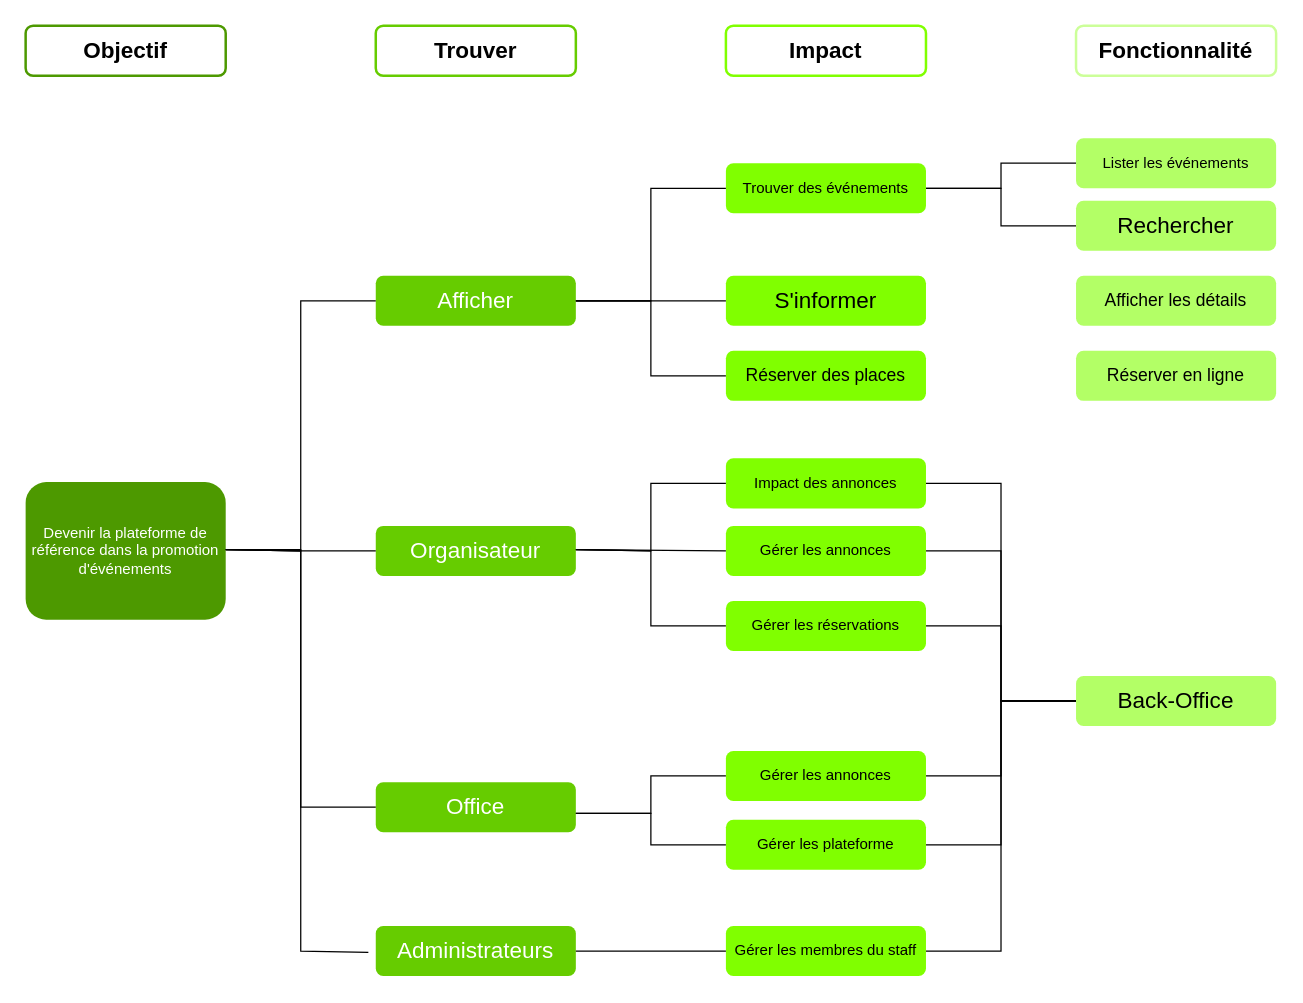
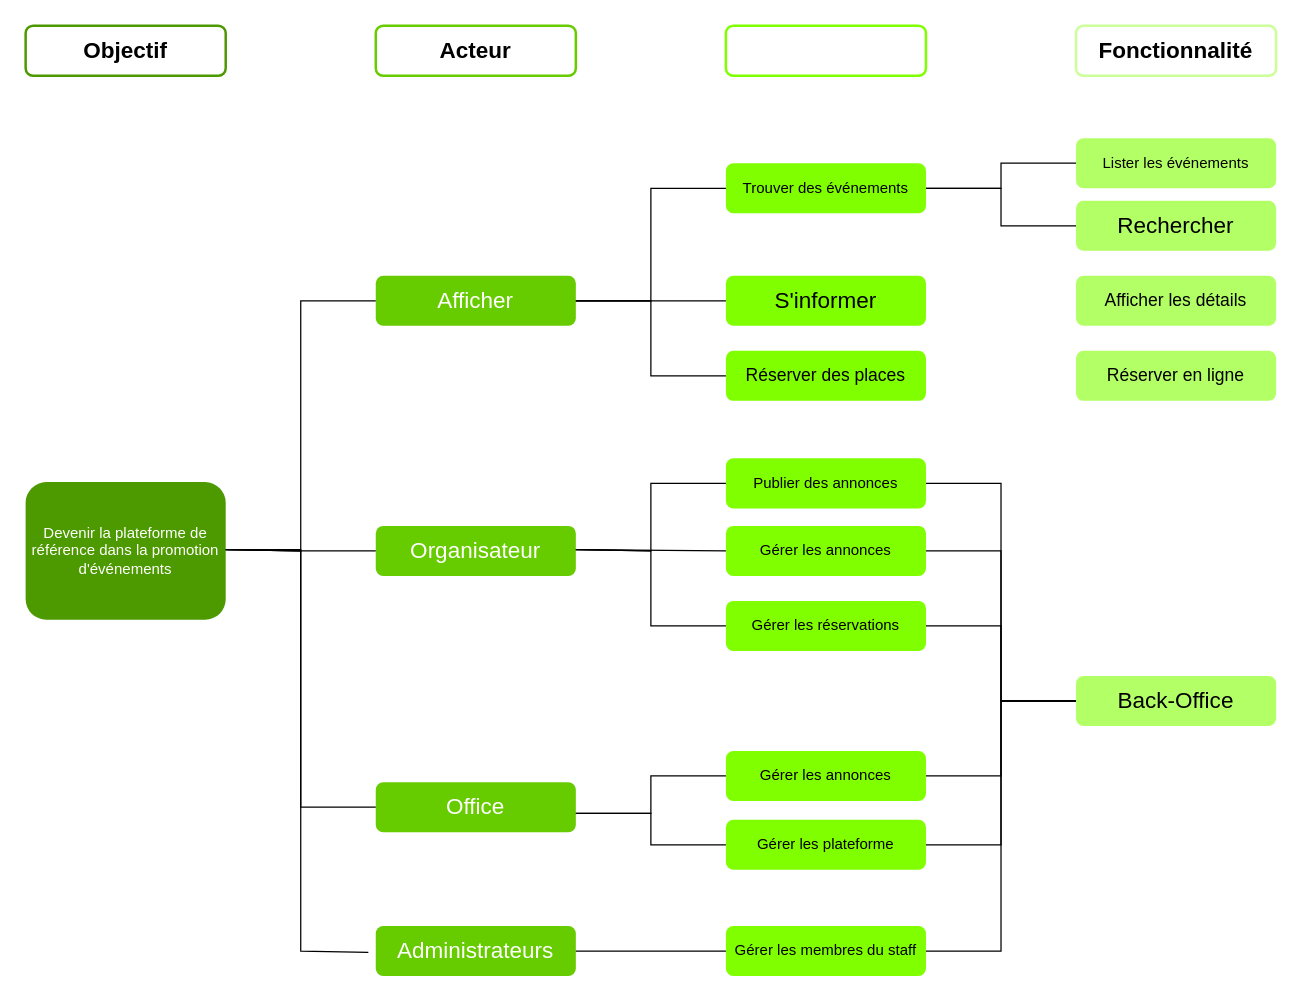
node "Trouver": label "Trouver" -> "Acteur"
node "Impact": removed
node "Impact des annonces": label "Impact des annonces" -> "Publier des annonces"
